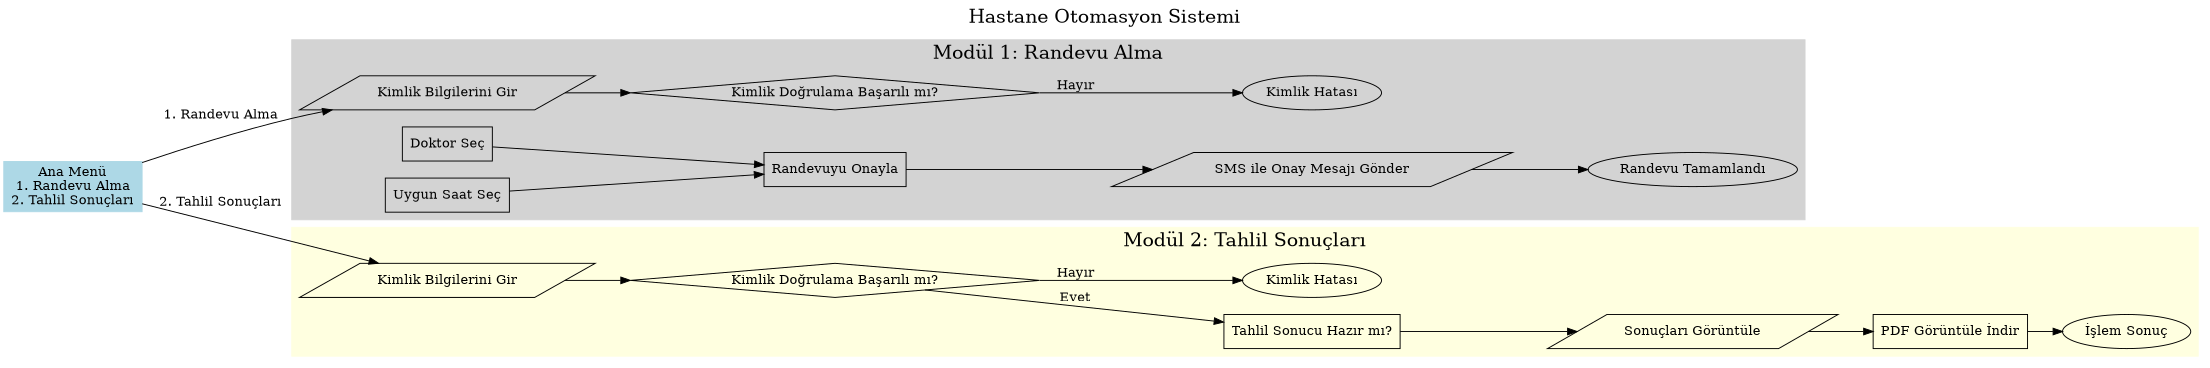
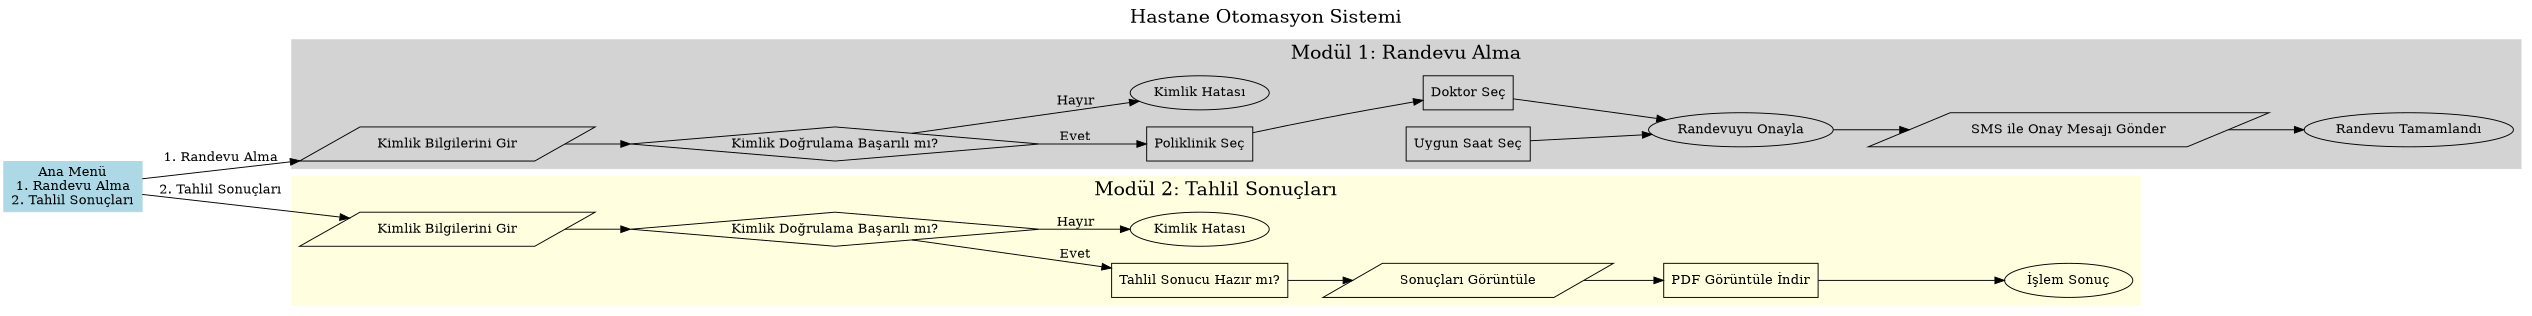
node "Poliklinik Seç": added
node "Randevuyu Onayla": shape box -> ellipse
